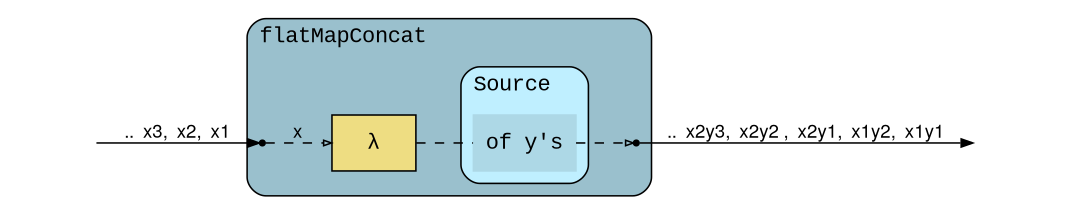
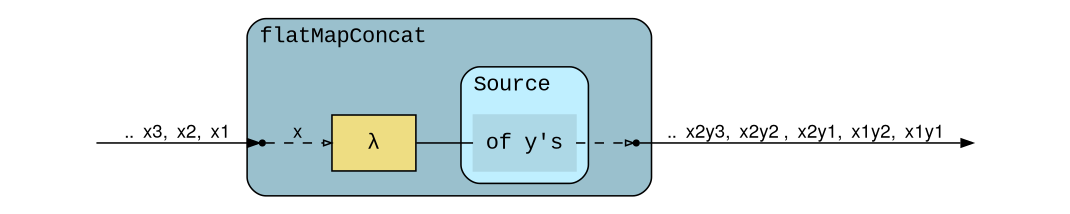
edge "λ" -- "of y's": style dashed -> solid
